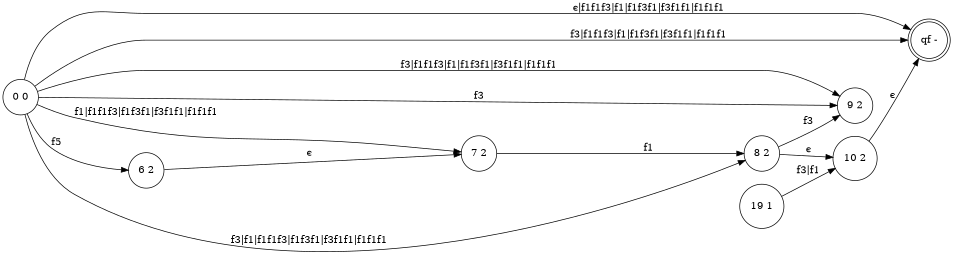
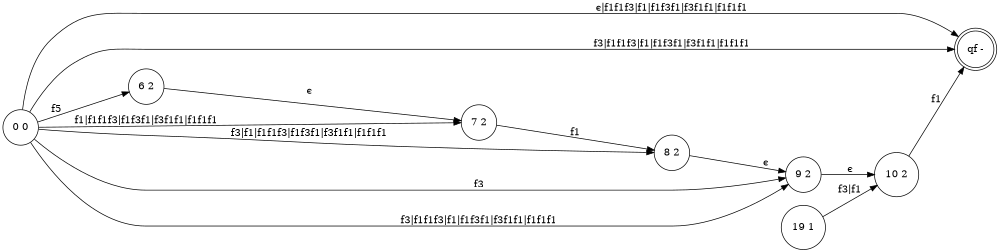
edge "10 2" -> "qf -": label "ϵ" -> "f1"
edge "8 2" -> "9 2": label "f3" -> "ϵ"
edge "8 2" -> "10 2": now "9 2" -> "10 2"
